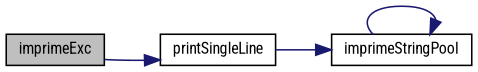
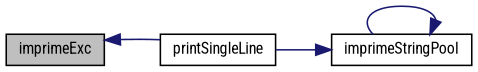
edge "imprimeExc" -> "printSingleLine": reversed
